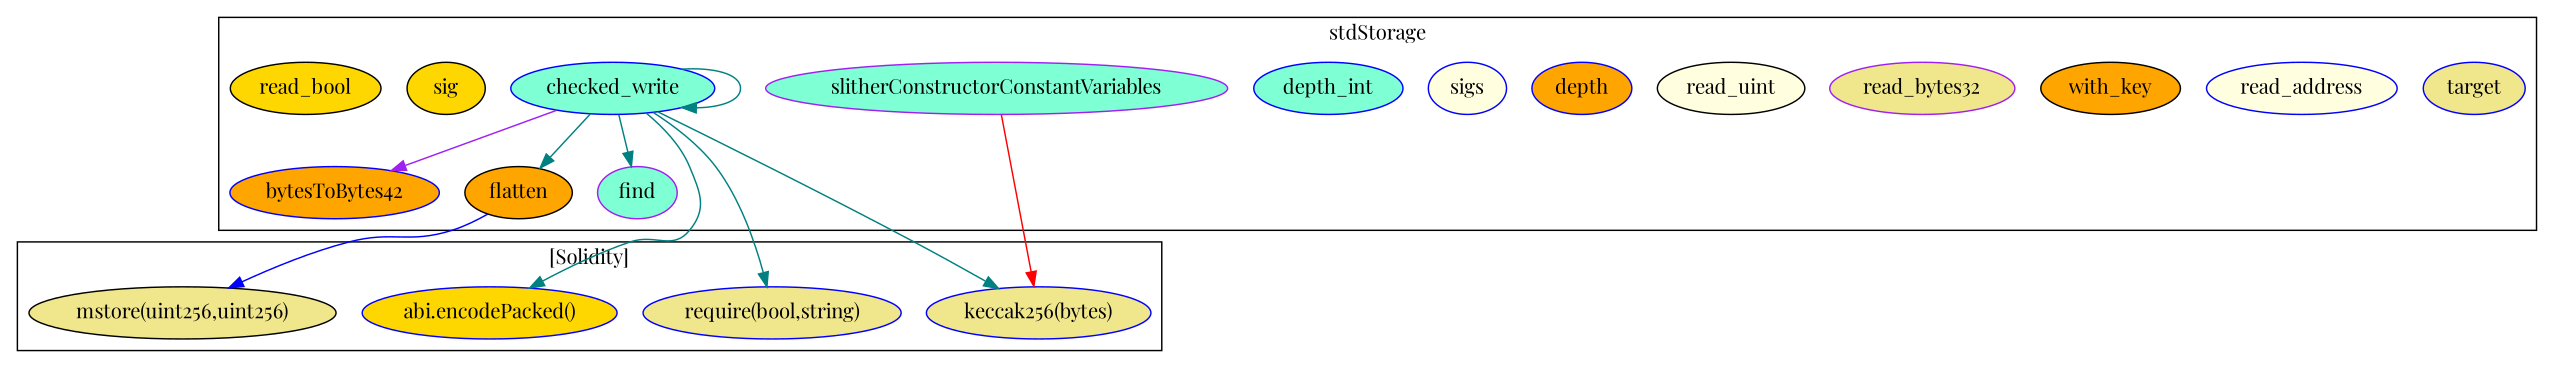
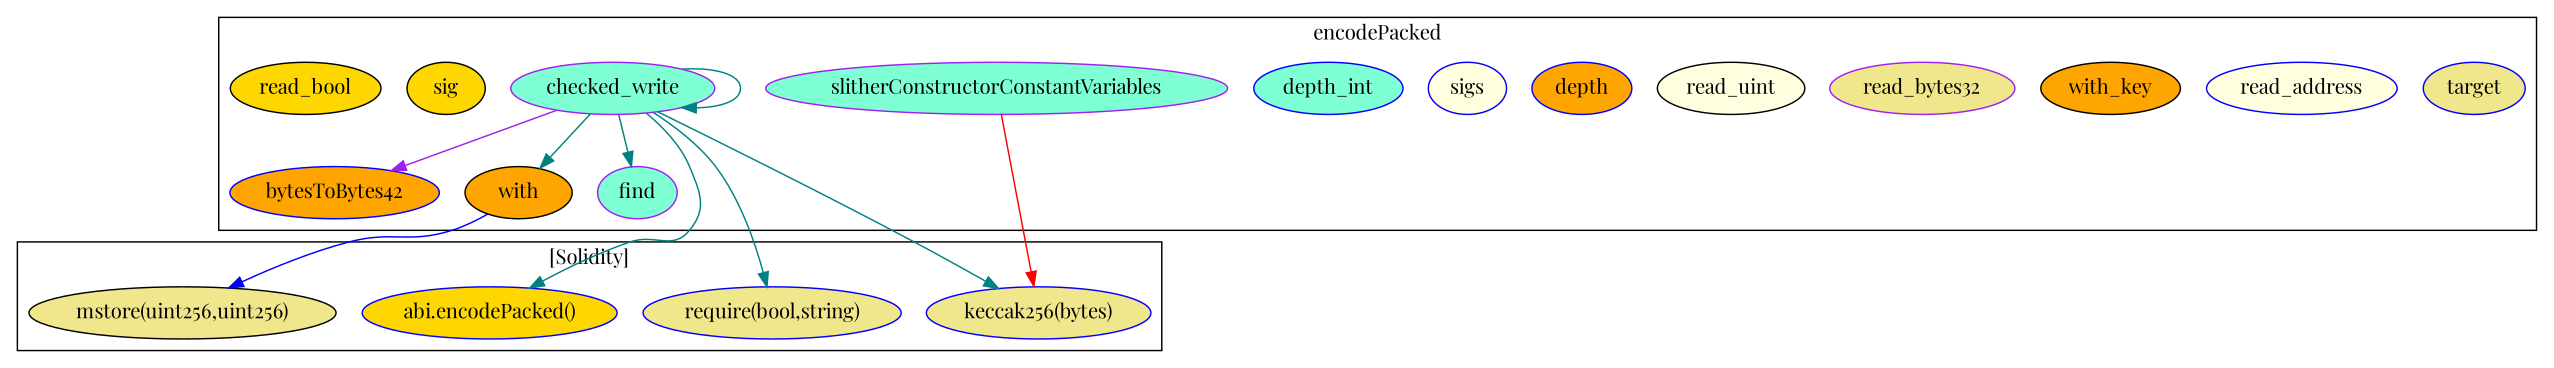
cluster "stdStorage": label "stdStorage" -> "encodePacked"
node "checked_write": color blue -> purple
node "flatten": label "flatten" -> "with"
